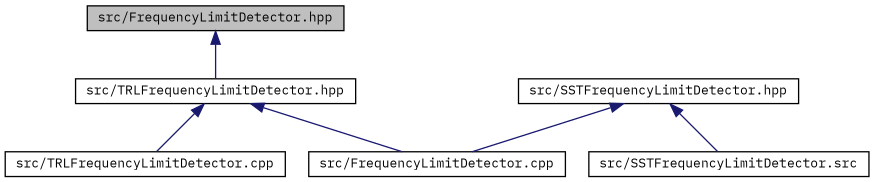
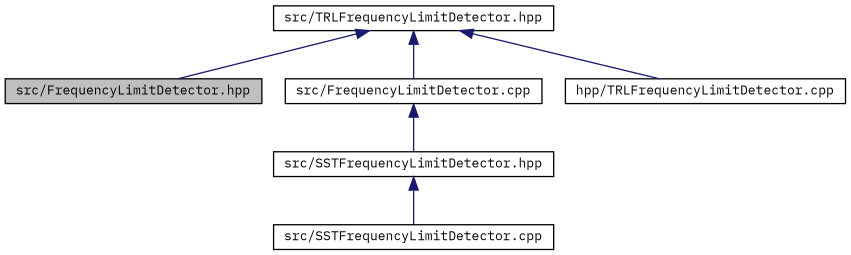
edge "src/TRLFrequencyLimitDetector.hpp" -> "src/FrequencyLimitDetector.hpp": reversed
edge "src/FrequencyLimitDetector.cpp" -> "src/SSTFrequencyLimitDetector.hpp": reversed
node "src/TRLFrequencyLimitDetector.cpp": label "src/TRLFrequencyLimitDetector.cpp" -> "hpp/TRLFrequencyLimitDetector.cpp"
node "src/SSTFrequencyLimitDetector.src": label "src/SSTFrequencyLimitDetector.src" -> "src/SSTFrequencyLimitDetector.cpp"
